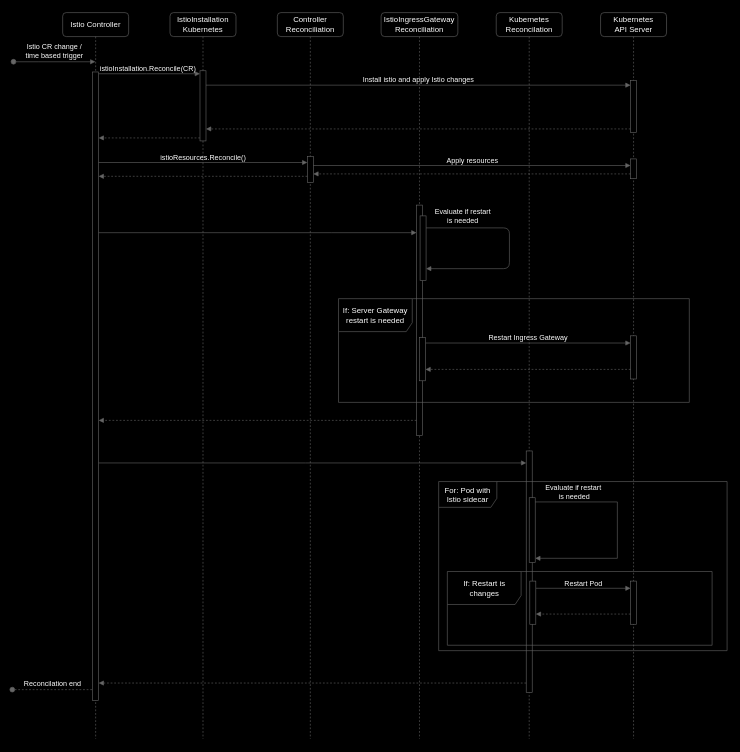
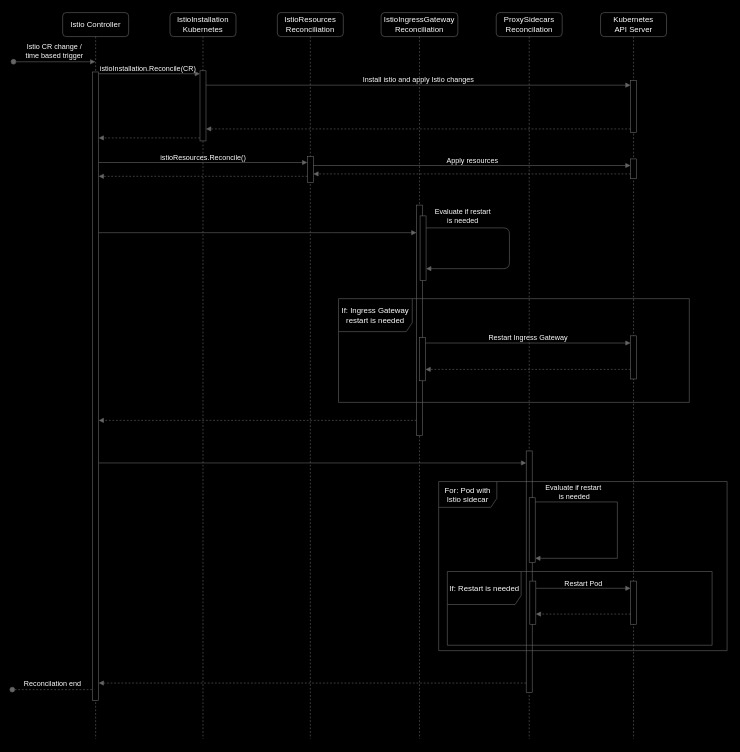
node "Controller Reconciliation": label "Controller Reconciliation" -> "IstioResources Reconciliation"
node "KubernetesReconcilation": label "KubernetesReconcilation" -> "ProxySidecarsReconcilation"
node "If: Server Gateway restart is needed": label "If: Server Gateway restart is needed" -> "If: Ingress Gateway restart is needed"
node "If: Restart is changes": label "If: Restart is changes" -> "If: Restart is needed"
